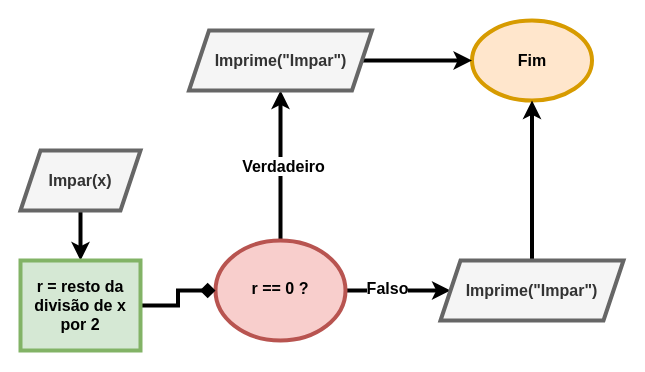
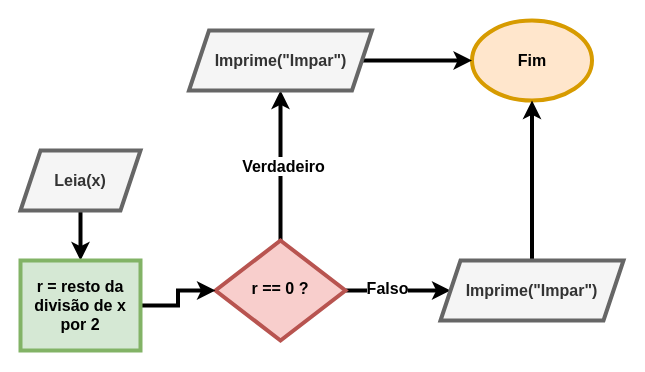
node "Impar(x)": label "Impar(x)" -> "Leia(x)"
edge "r = resto da divisão de x por 2" -> "r == 0 ?": arrowhead diamond -> classic
node "r == 0 ?": shape ellipse -> diamond
